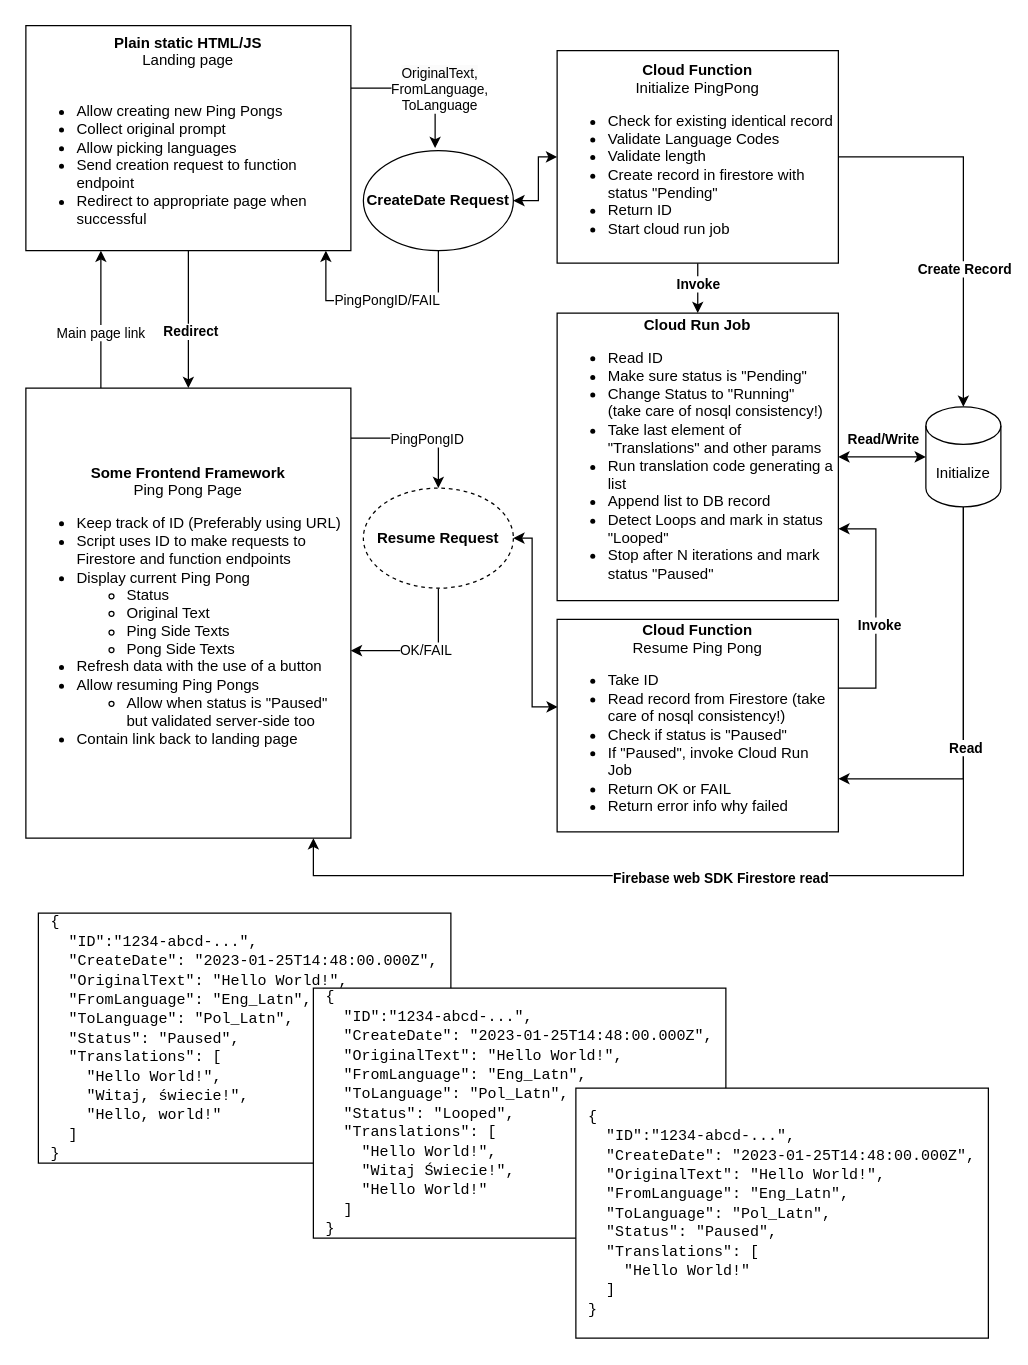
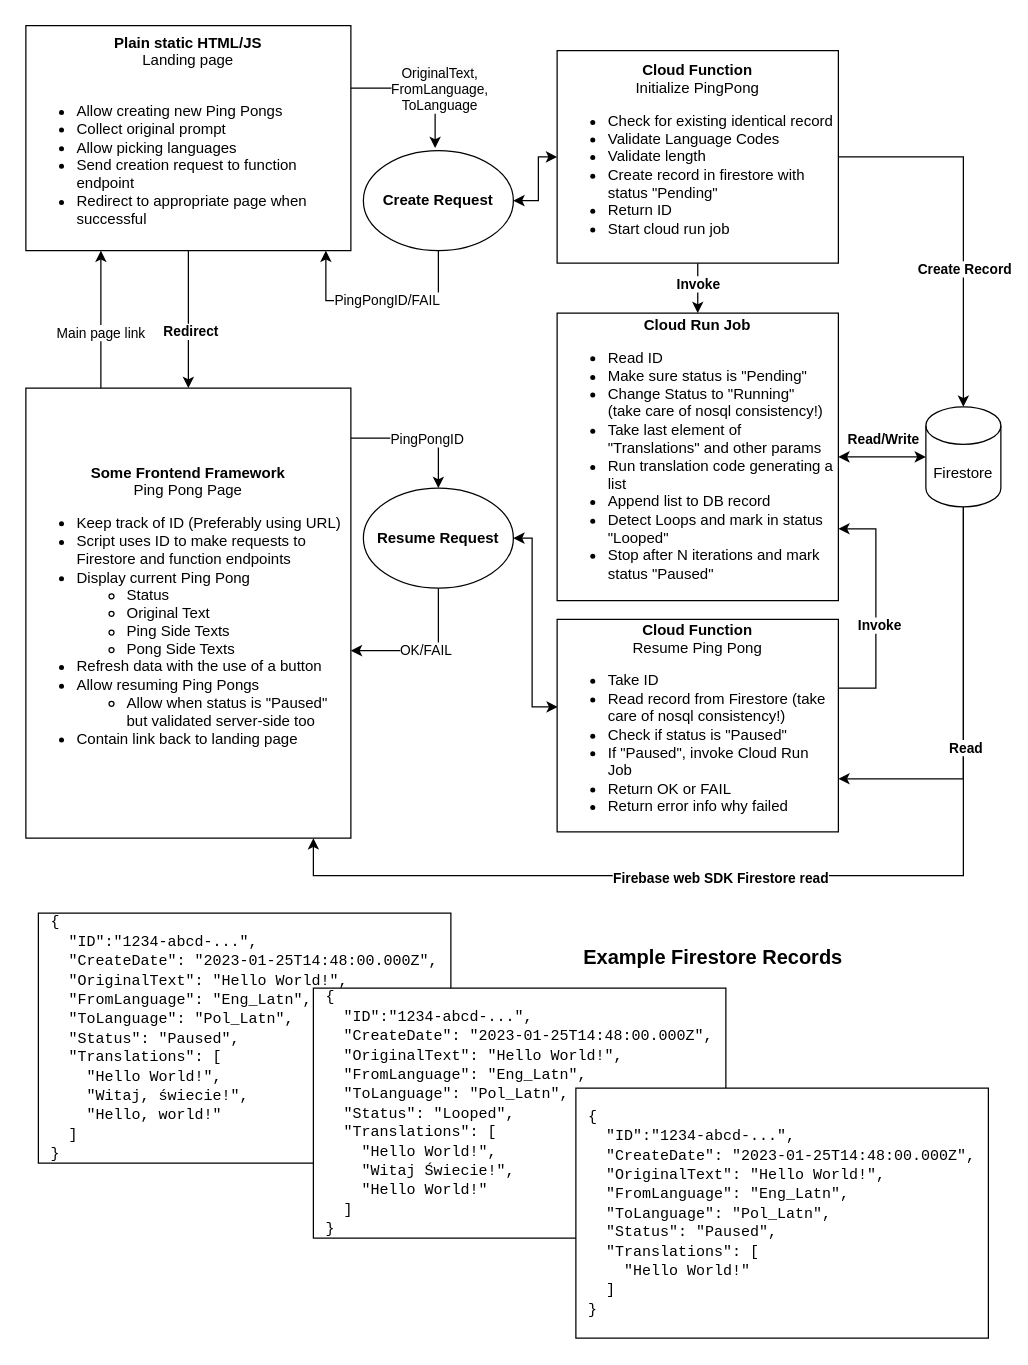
node "CreateDate Request": label "CreateDate Request" -> "Create Request"
node "Initialize": label "Initialize" -> "Firestore"
node "Resume Request": style dashed -> solid
node "Example Firestore Records": added
